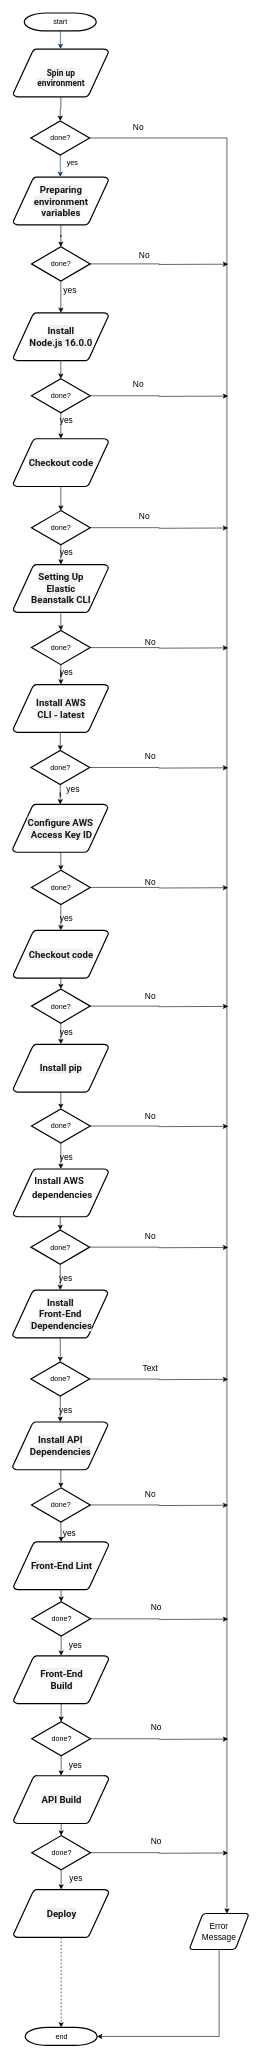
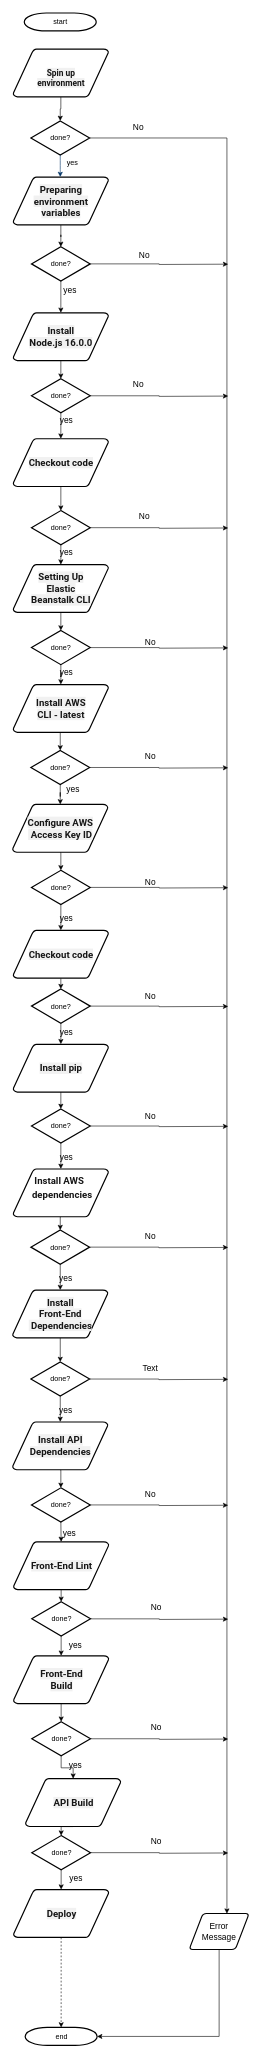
edge "start" -> "Spin up environment": removed
node "API Build": moved (61, 1800) -> (73, 1803)
